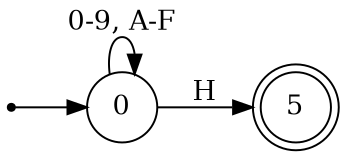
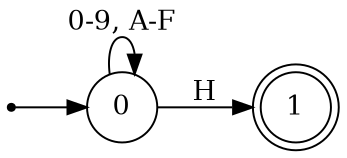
node "5": label "5" -> "1"
